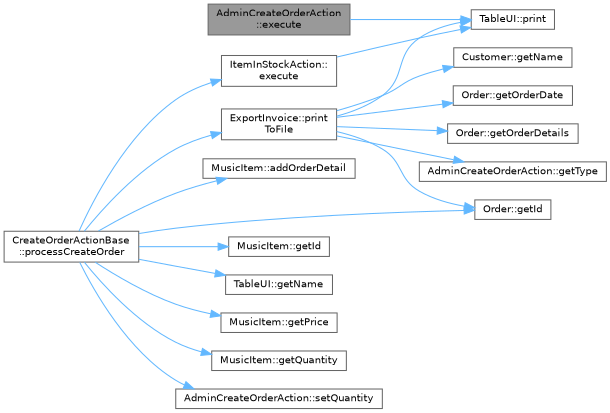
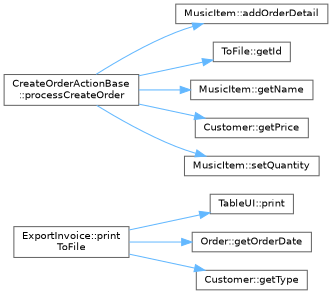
node "AdminCreateOrderAction ::execute": removed
node "Customer::getName": removed
node "ItemInStockAction:: execute": removed
node "Order::getOrderDetails": removed
node "AdminCreateOrderAction::getType": label "AdminCreateOrderAction::getType" -> "Customer::getType"
edge "CreateOrderActionBase ::processCreateOrder" -> "ExportInvoice::print ToFile": removed
node "Order::getId": removed
node "MusicItem::getId": label "MusicItem::getId" -> "ToFile::getId"
node "TableUI::getName": label "TableUI::getName" -> "MusicItem::getName"
node "MusicItem::getPrice": label "MusicItem::getPrice" -> "Customer::getPrice"
node "MusicItem::getQuantity": removed
node "AdminCreateOrderAction::setQuantity": label "AdminCreateOrderAction::setQuantity" -> "MusicItem::setQuantity"
